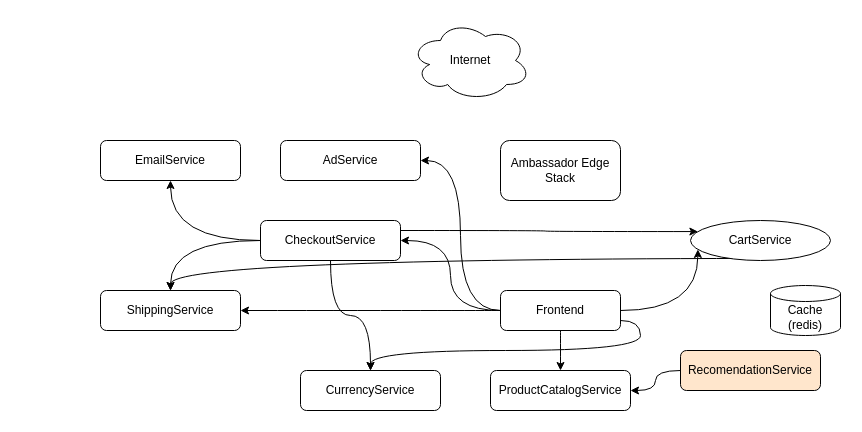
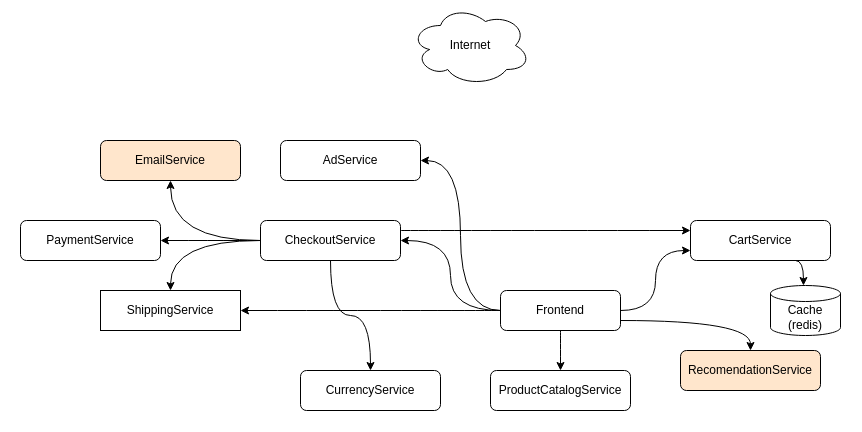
node "Internet": moved (471, 61) -> (471, 46)
node "EmailService": fillcolor #ffffff -> #ffe6cc
node "Ambassador Edge Stack": removed
node "PaymentService": added
edge "CheckoutService" -> "PaymentService": added
node "CartService": shape ellipse -> rounded rectangle
edge "CartService" -> "ShippingService": now "CartService" -> "Cache (redis)"
node "ShippingService": shape rounded rectangle -> rectangle
edge "Frontend" -> "CurrencyService": now "Frontend" -> "RecomendationService"
edge "RecomendationService" -> "ProductCatalogService": removed
